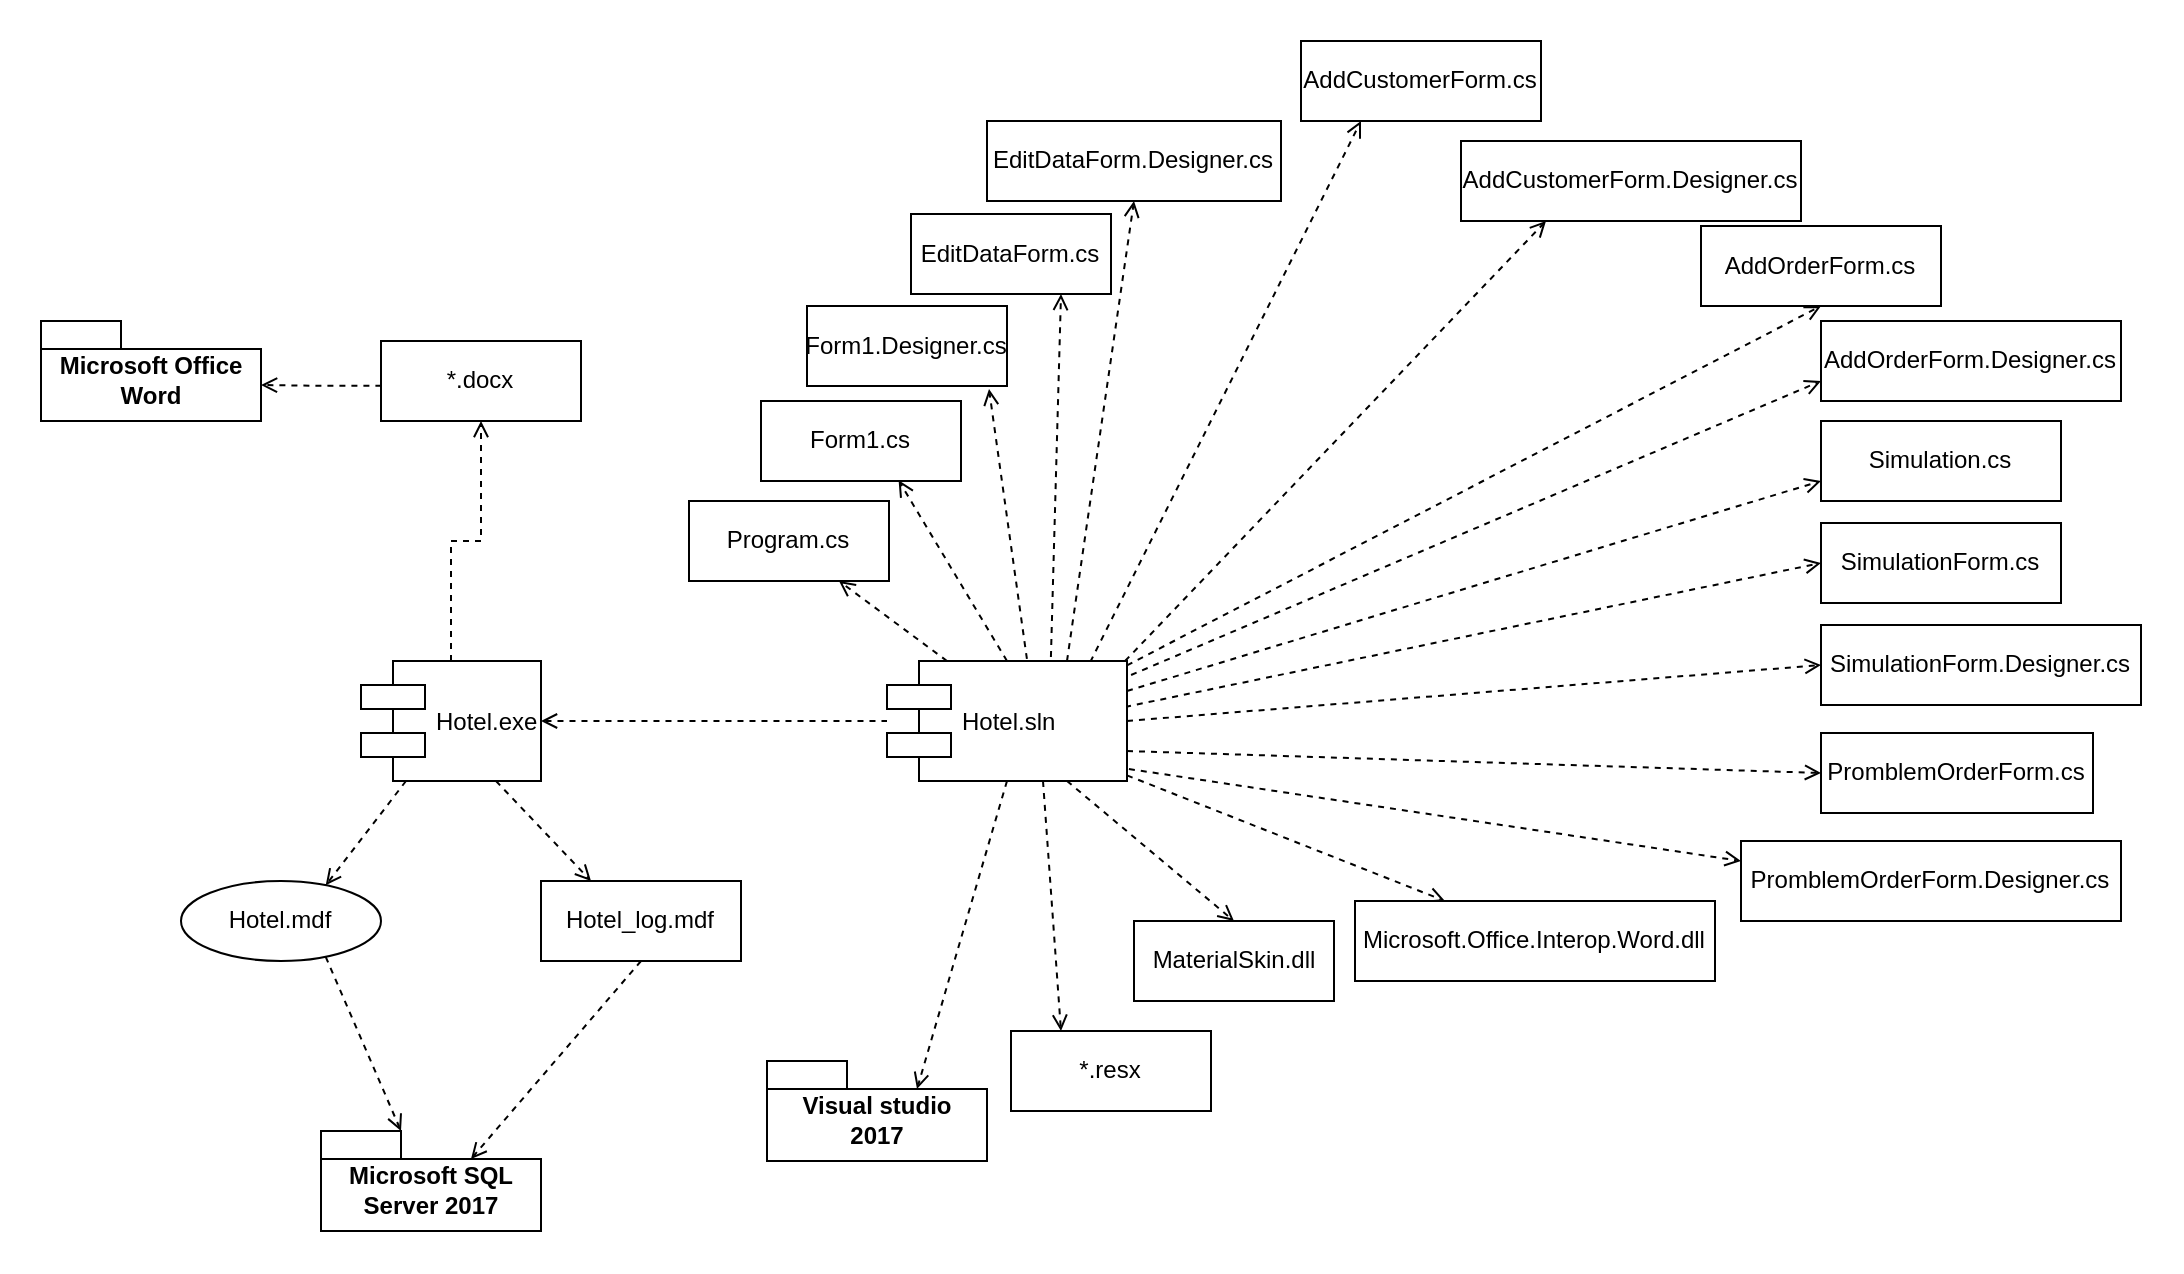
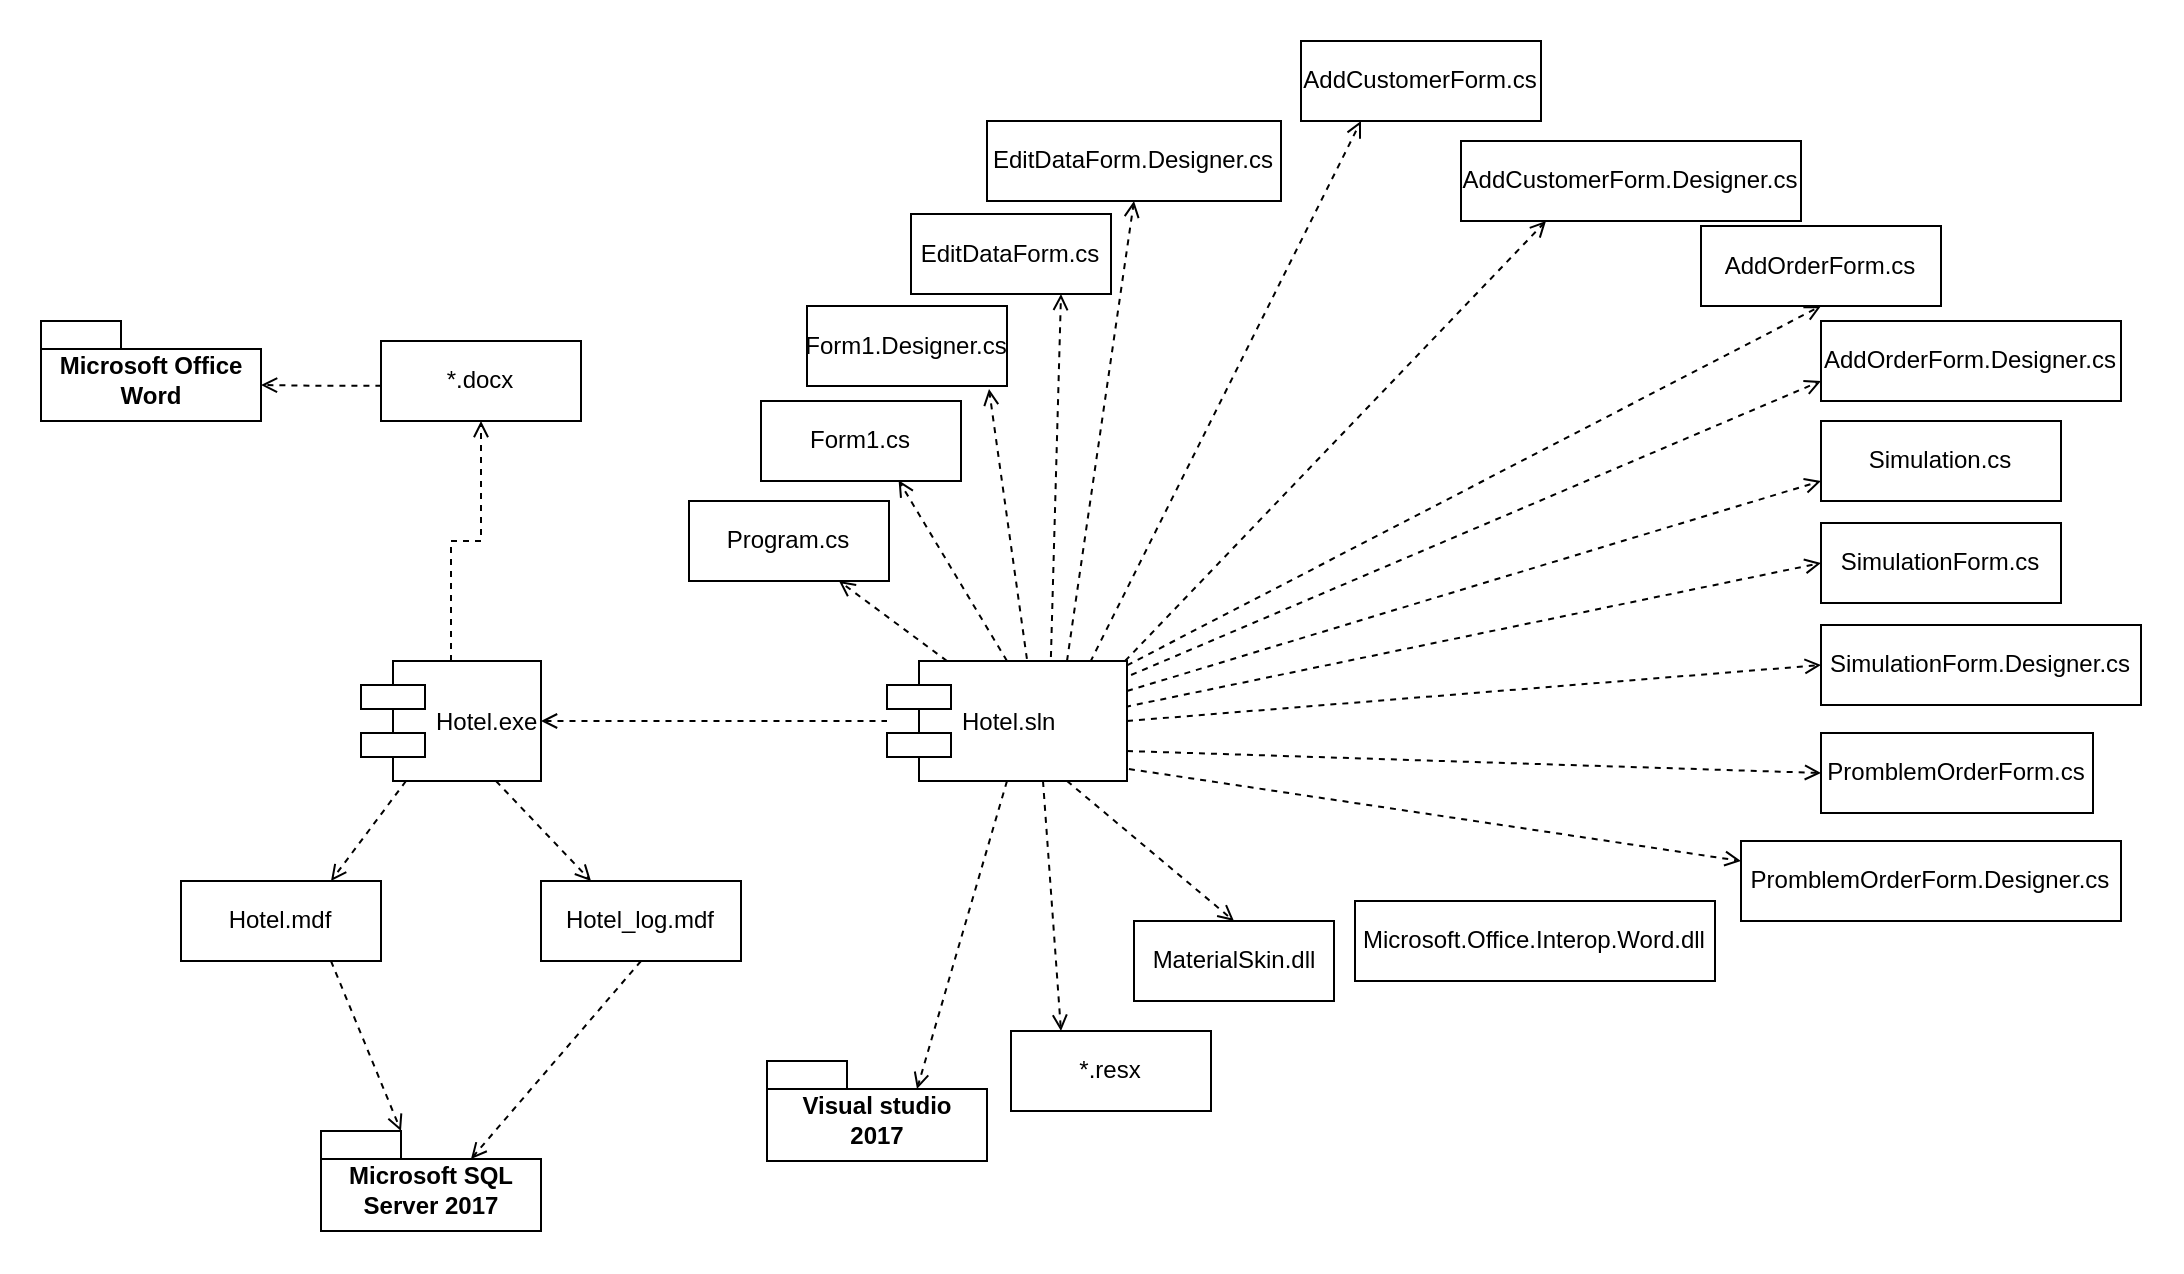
edge "Hotel.sln" -> "Microsoft.Office.Interop.Word.dll": removed
node "Hotel.mdf": shape ellipse -> rectangle
